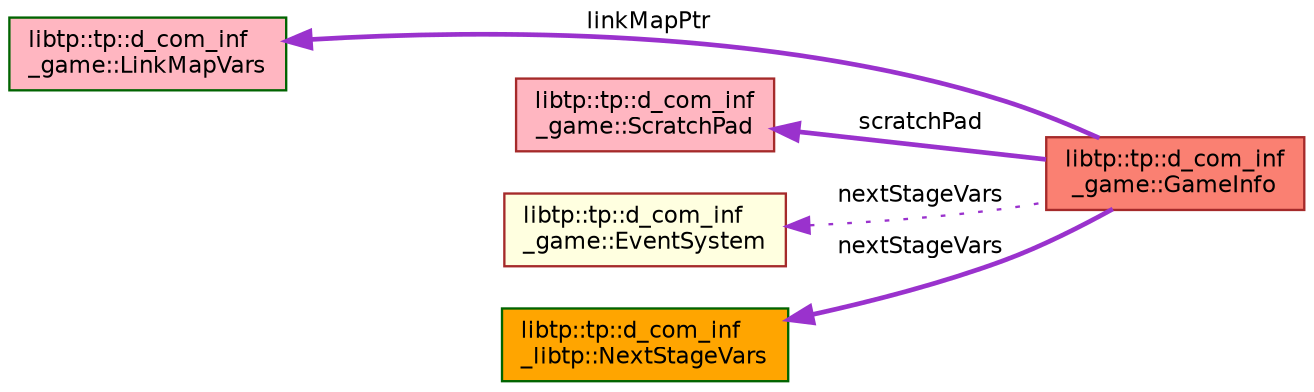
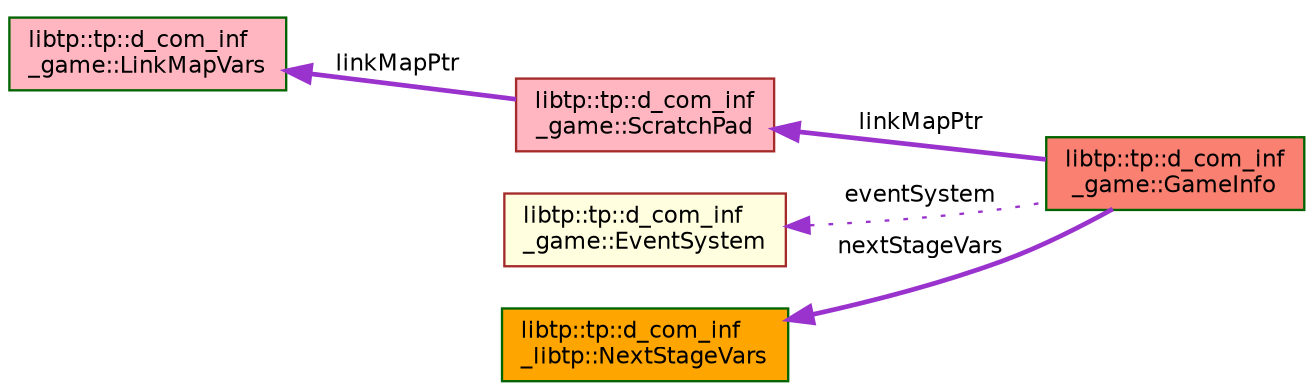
edge "libtp::tp::d_com_inf _game::GameInfo" -> "libtp::tp::d_com_inf _game::LinkMapVars": now "libtp::tp::d_com_inf _game::ScratchPad" -> "libtp::tp::d_com_inf _game::LinkMapVars"
edge "libtp::tp::d_com_inf _game::GameInfo" -> "libtp::tp::d_com_inf _game::ScratchPad": label " scratchPad" -> " linkMapPtr"
node "libtp::tp::d_com_inf _game::GameInfo": color brown -> darkgreen
edge "libtp::tp::d_com_inf _game::GameInfo" -> "libtp::tp::d_com_inf _game::EventSystem": label " nextStageVars" -> " eventSystem"
